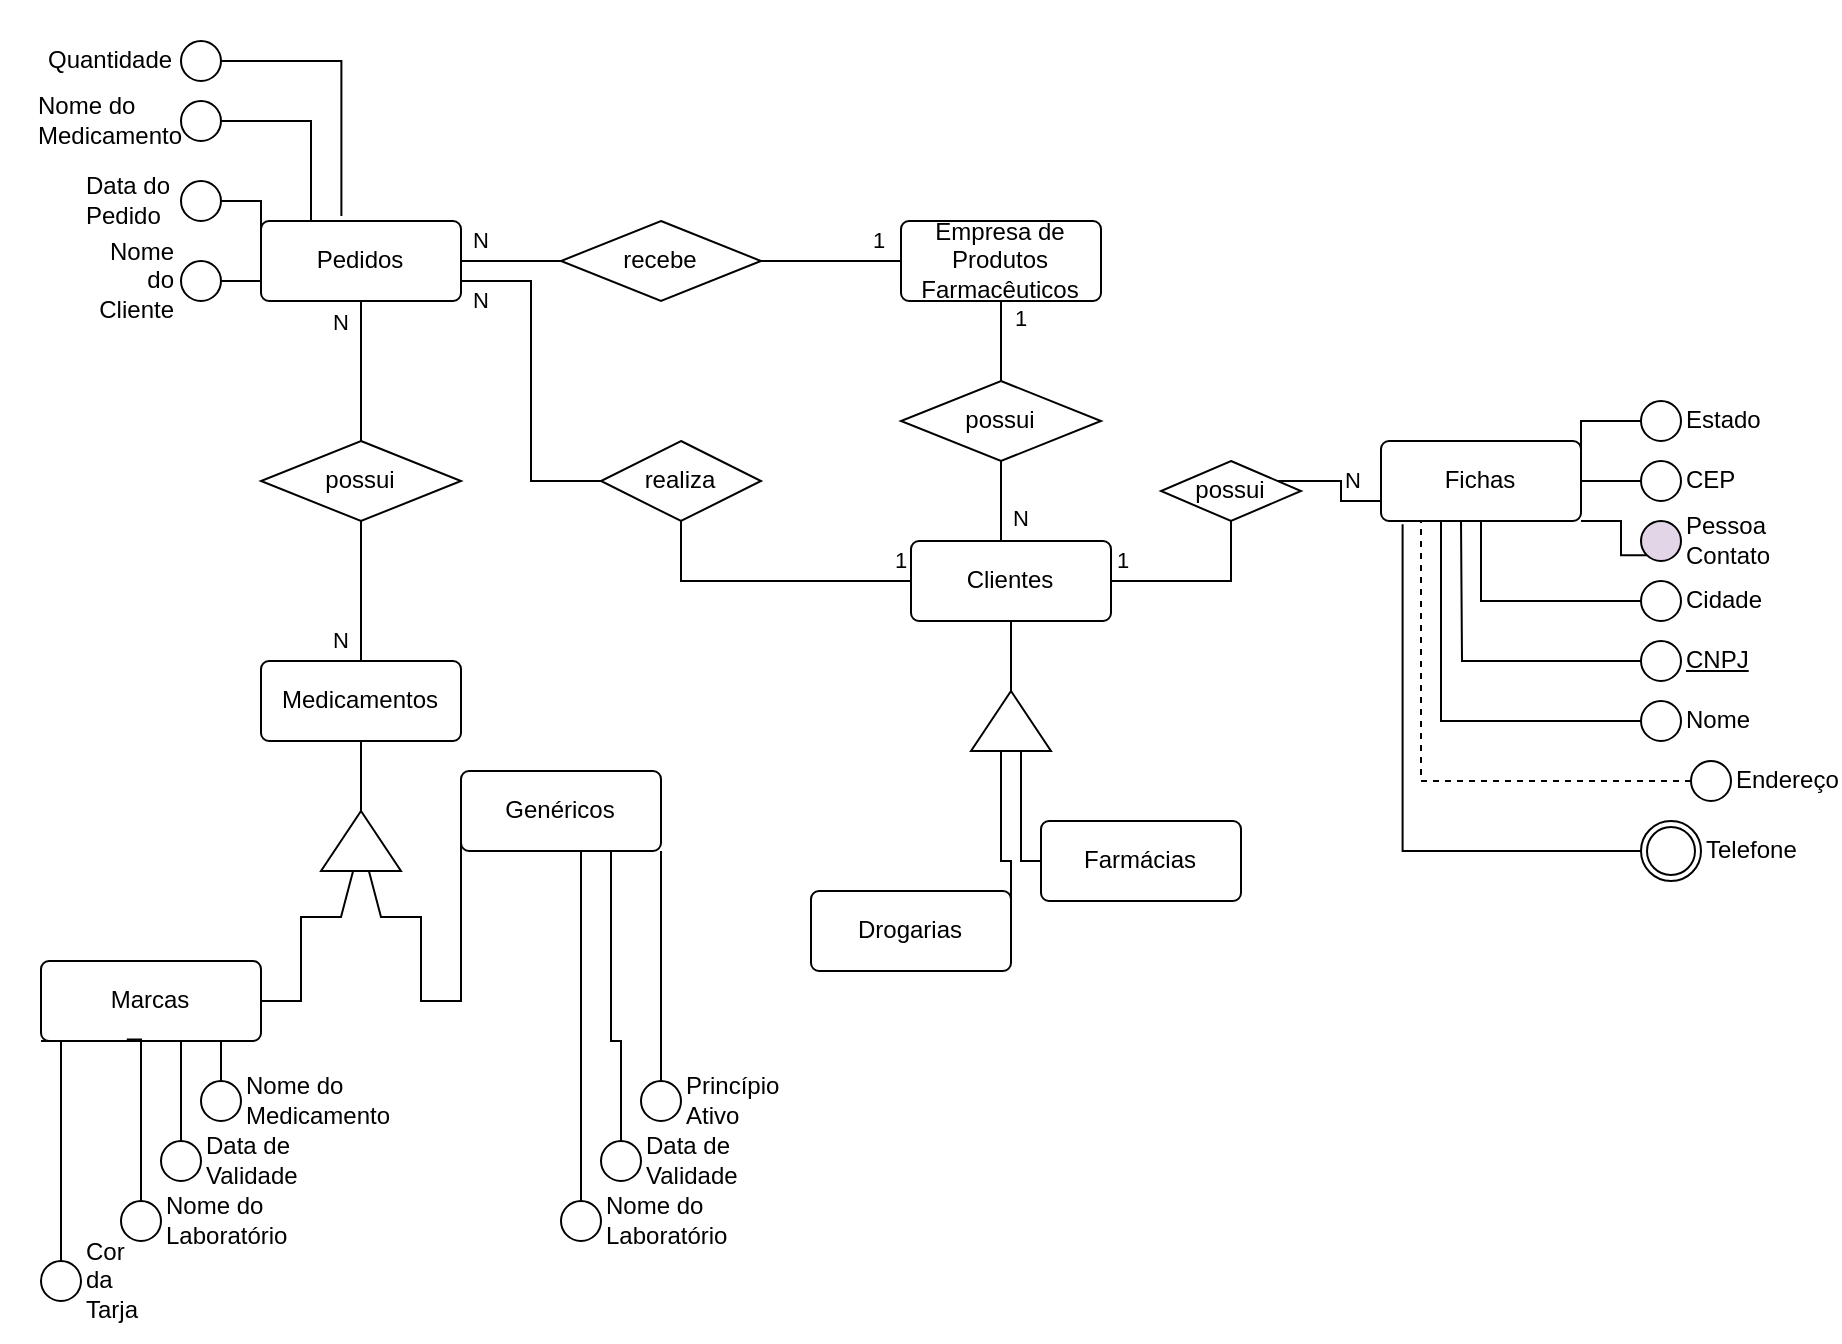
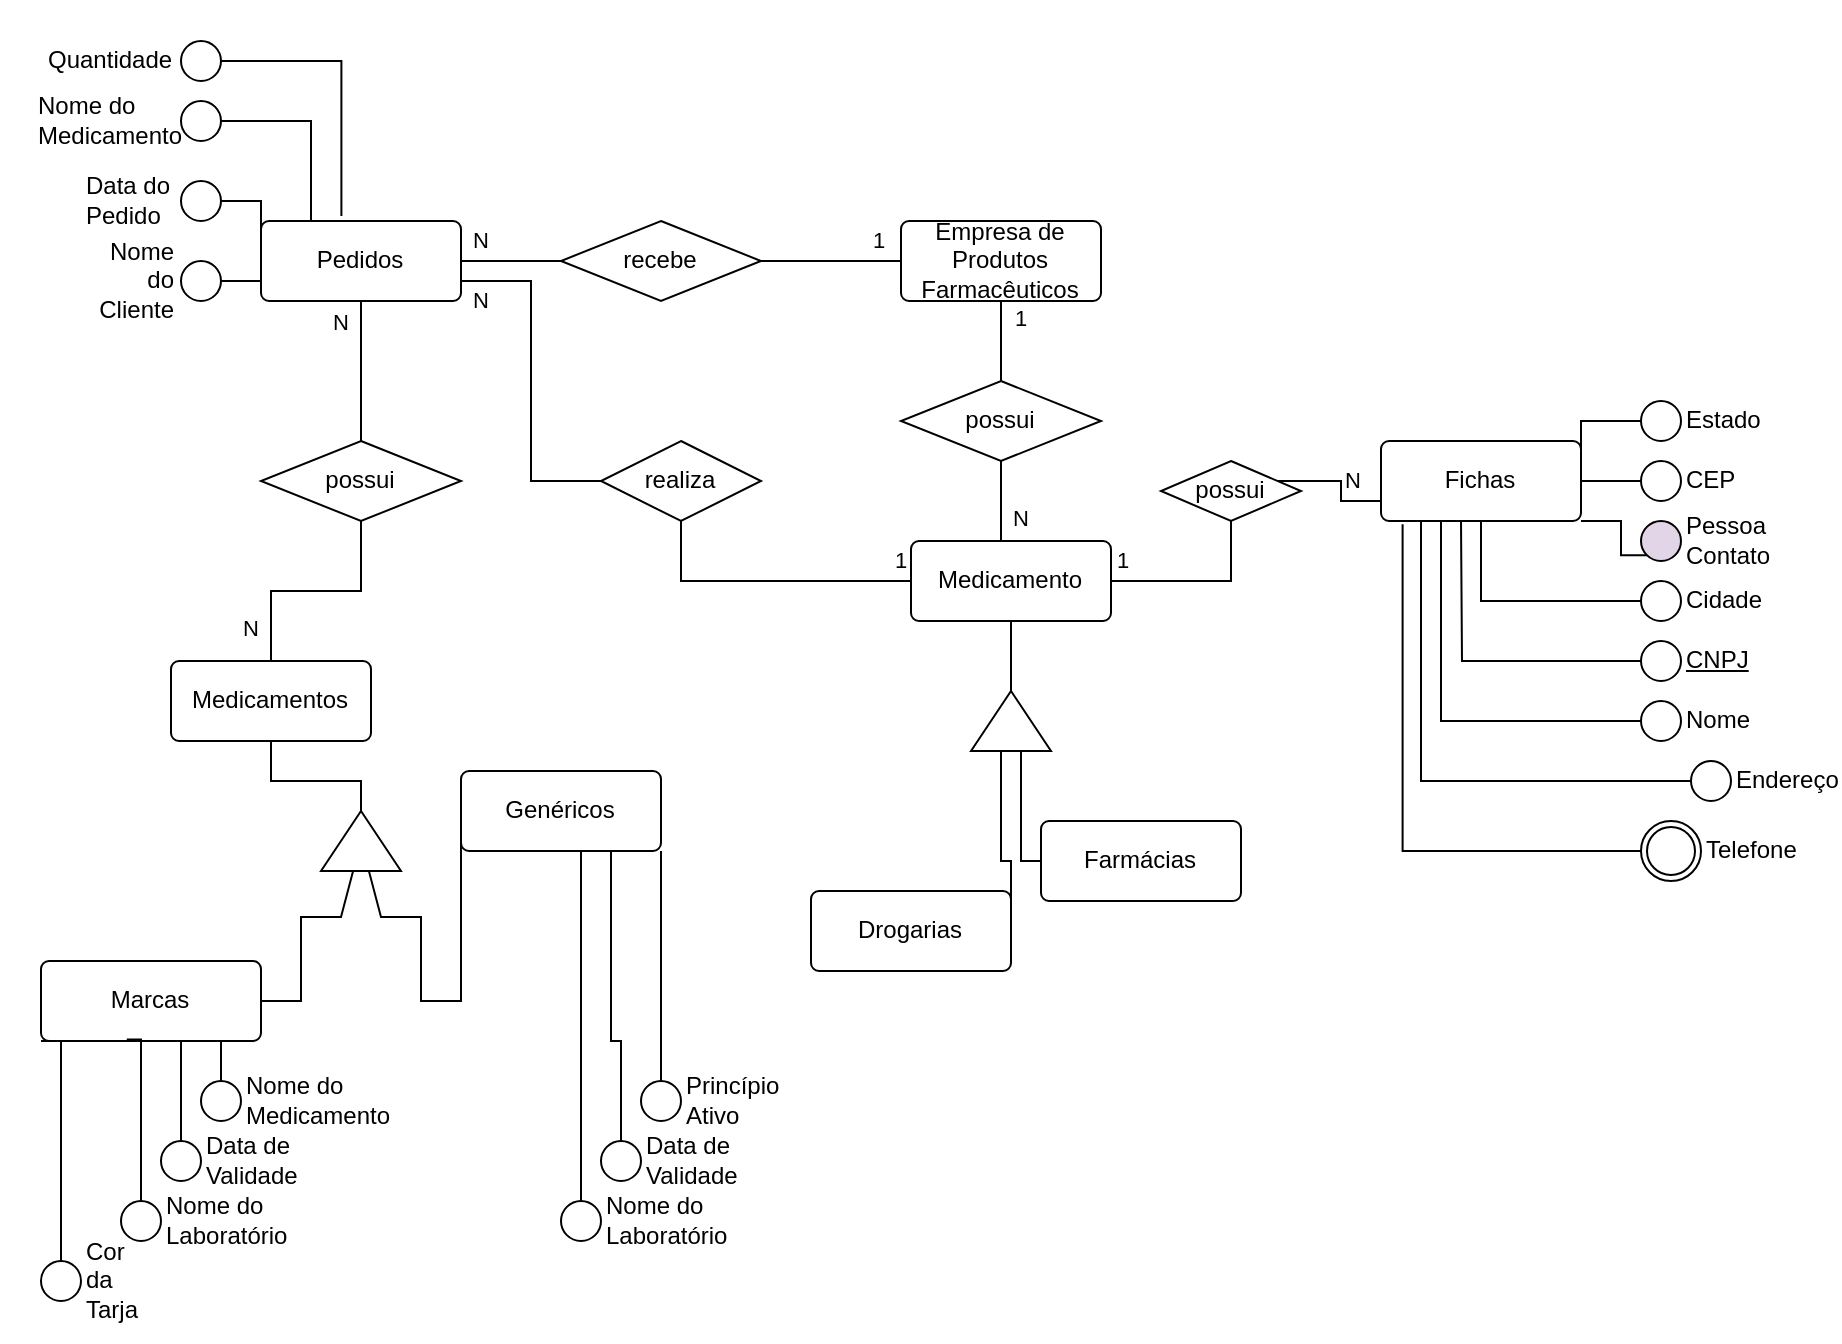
node "Clientes": label "Clientes" -> "Medicamento"
node "Medicamentos": moved (361, 701) -> (271, 701)
edge "Fichas" -- "Endereço": style dashed -> solid
